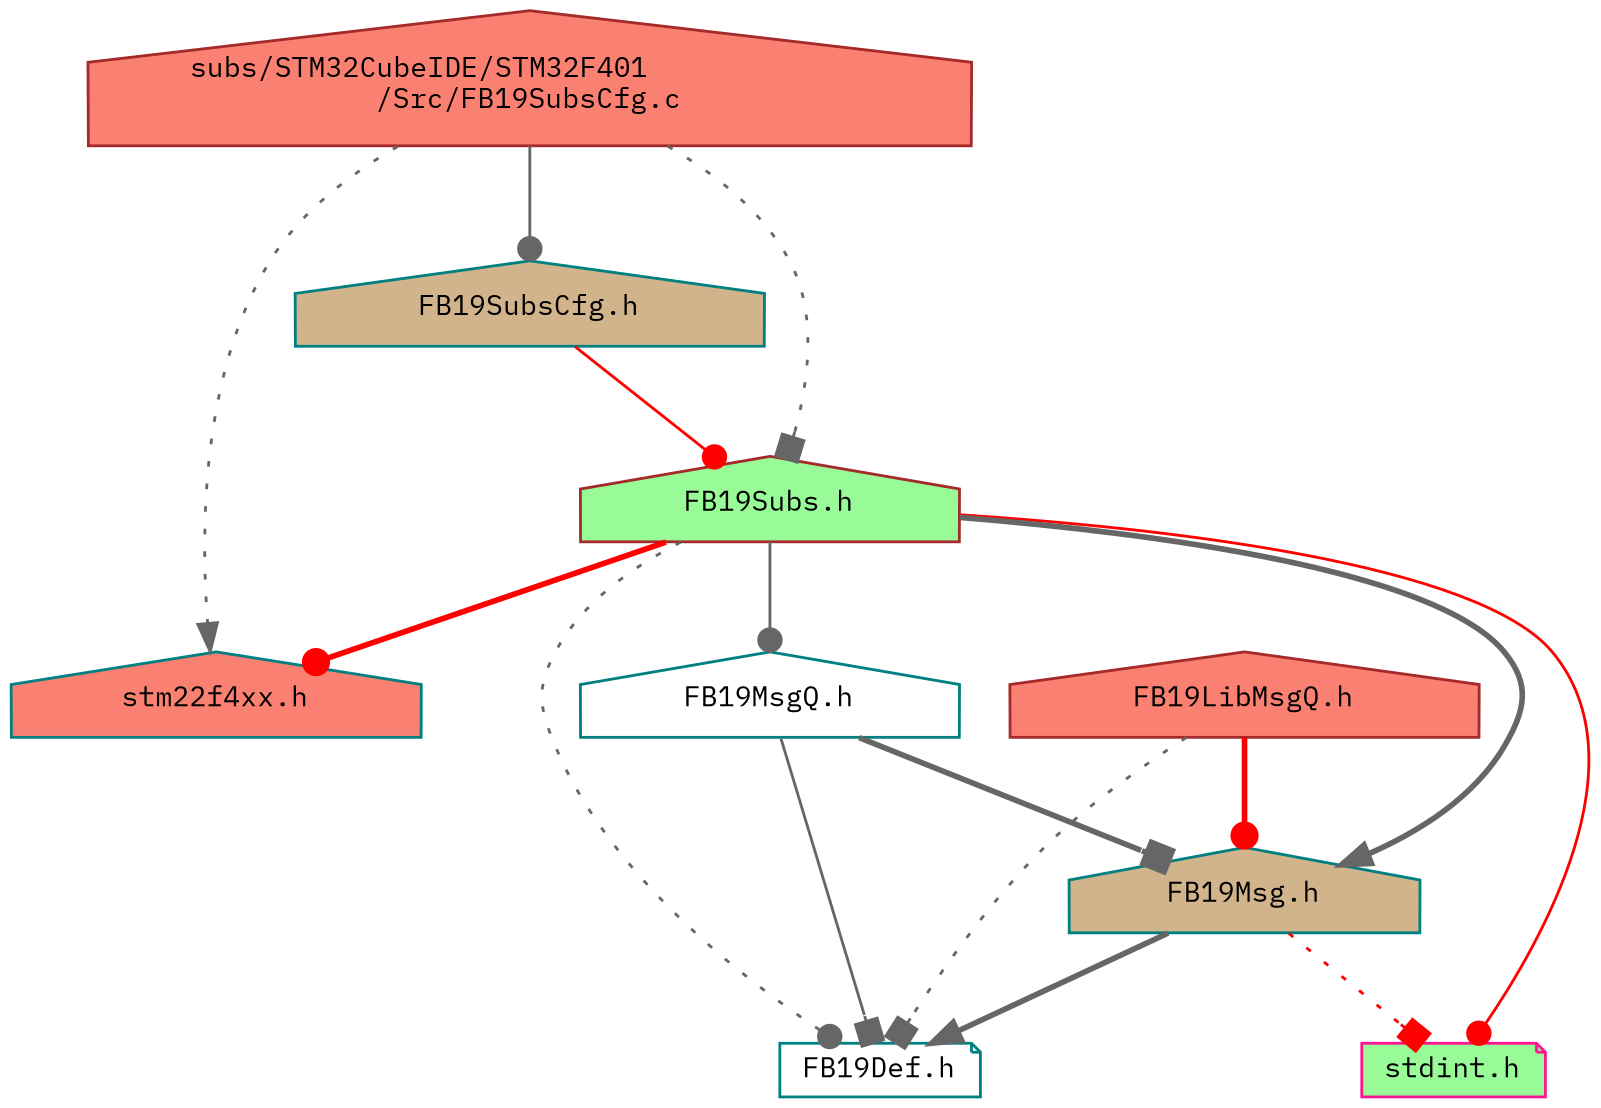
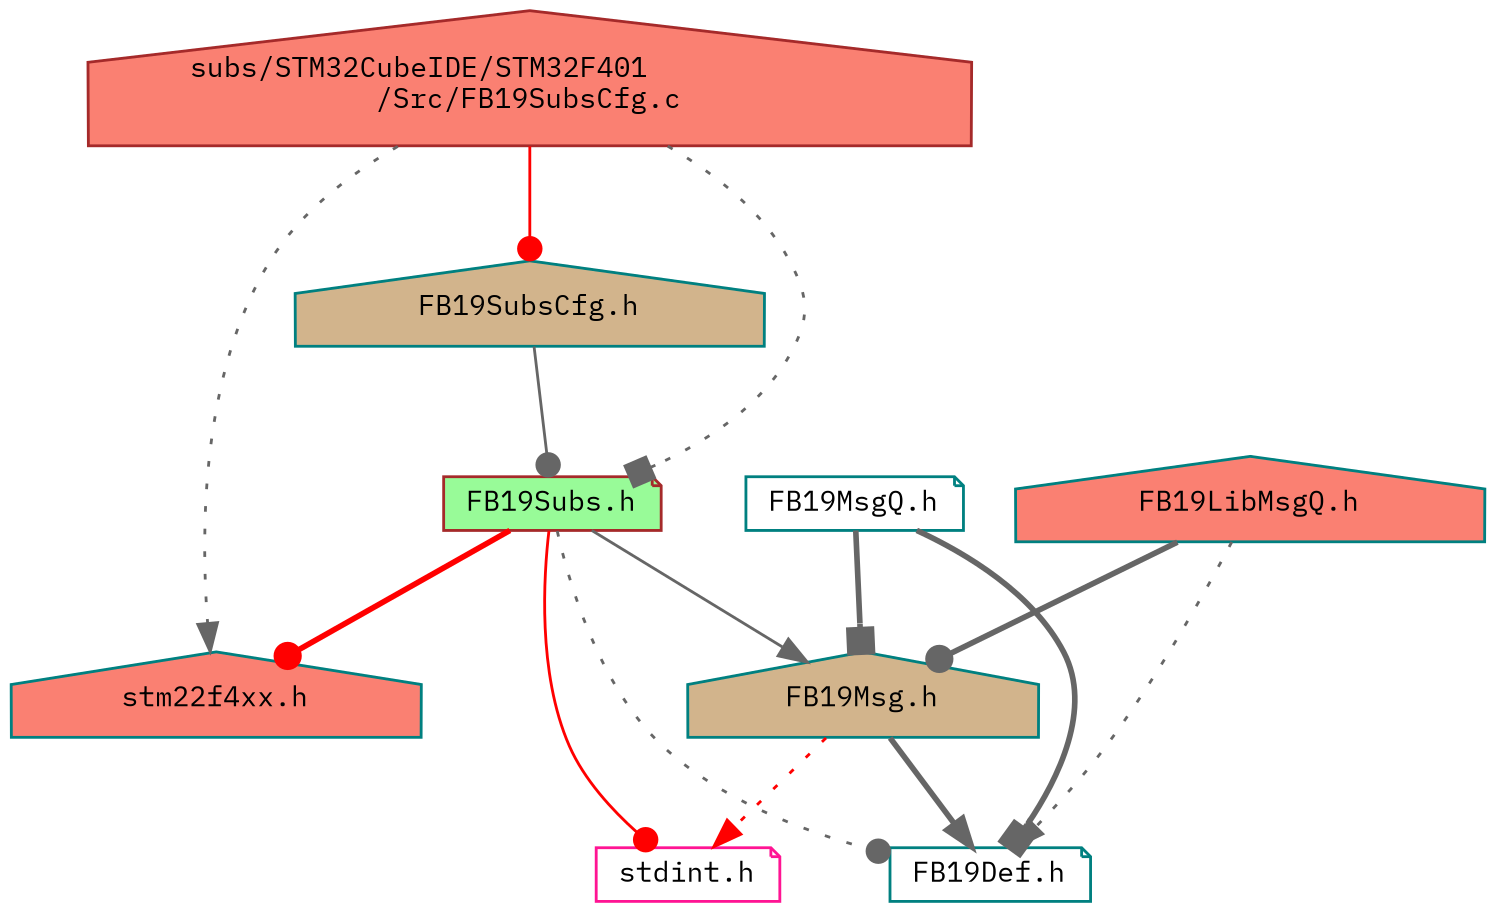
edge "subs/STM32CubeIDE/STM32F401 /Src/FB19SubsCfg.c" -> "FB19SubsCfg.h": color gray40 -> red
edge "FB19SubsCfg.h" -> "FB19Subs.h": color red -> gray40
node "FB19Subs.h": shape house -> note
edge "FB19Subs.h" -> "FB19MsgQ.h": removed
edge "FB19Subs.h" -> "FB19Msg.h": style bold -> solid
node "FB19MsgQ.h": shape house -> note
node "FB19LibMsgQ.h": color brown -> teal
edge "FB19LibMsgQ.h" -> "FB19Msg.h": color red -> gray40
edge "FB19LibMsgQ.h" -> "FB19Def.h": arrowhead box -> normal
edge "FB19MsgQ.h" -> "FB19Def.h": style solid -> bold
edge "FB19Msg.h" -> "stdint.h": arrowhead box -> normal
node "stdint.h": fillcolor palegreen -> white
